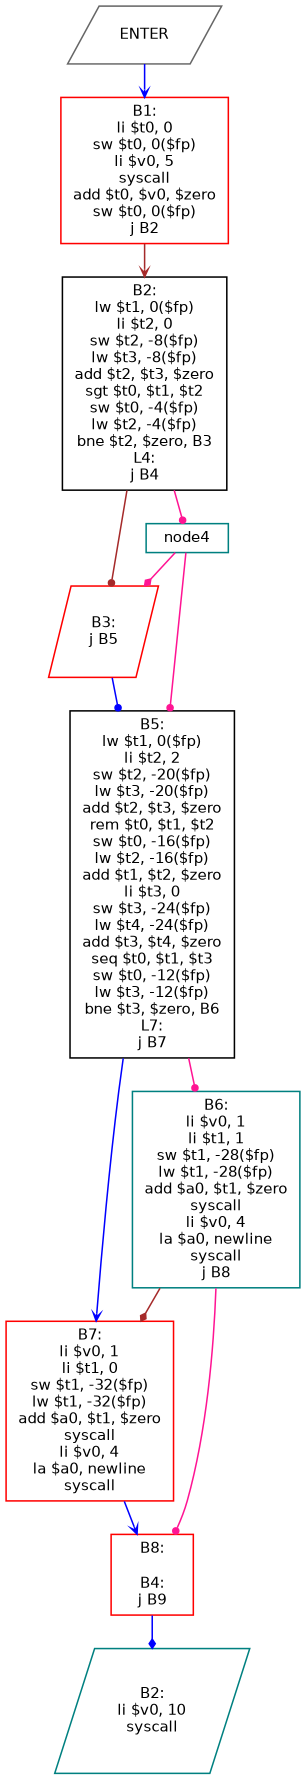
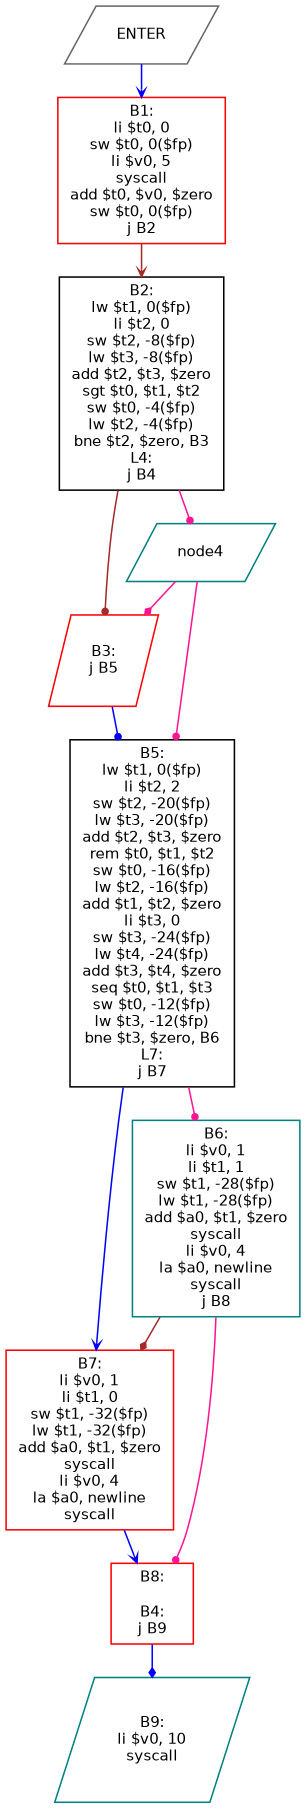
node "node4": shape box -> parallelogram
node "B2: li $v0, 10 syscall": label "B2: li $v0, 10 syscall" -> "B9: li $v0, 10 syscall"
